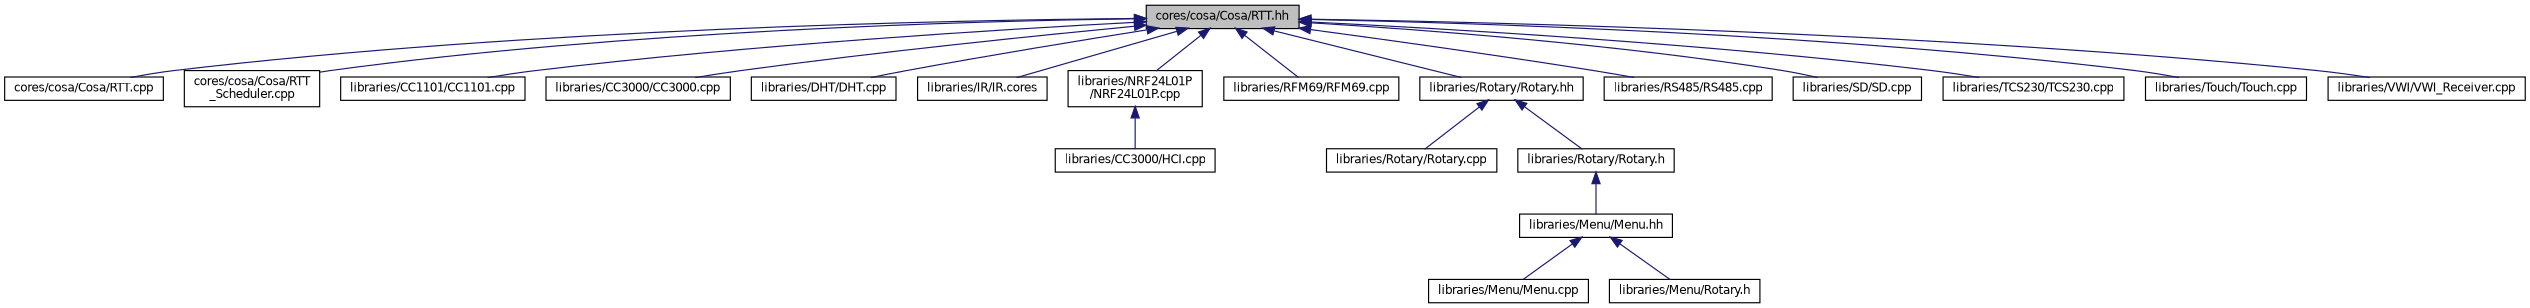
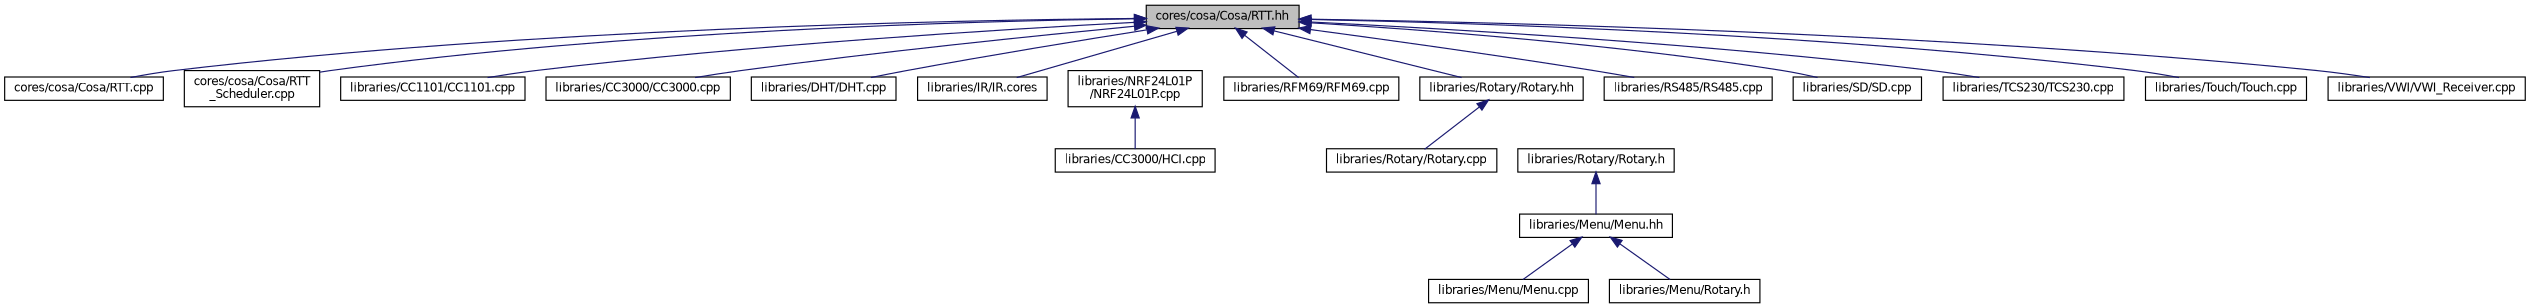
edge "libraries/NRF24L01P /NRF24L01P.cpp" -> "cores/cosa/Cosa/RTT.hh": removed
edge "libraries/Rotary/Rotary.h" -> "libraries/Rotary/Rotary.hh": removed
